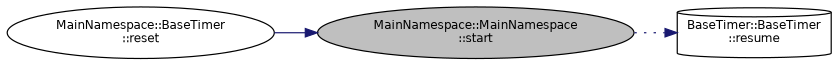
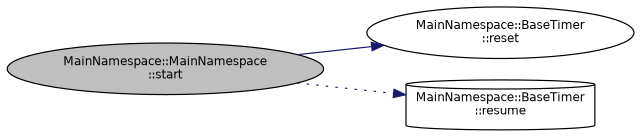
edge "MainNamespace::BaseTimer ::reset" -> "MainNamespace::MainNamespace ::start": reversed
node "BaseTimer::BaseTimer ::resume": label "BaseTimer::BaseTimer ::resume" -> "MainNamespace::BaseTimer ::resume"
